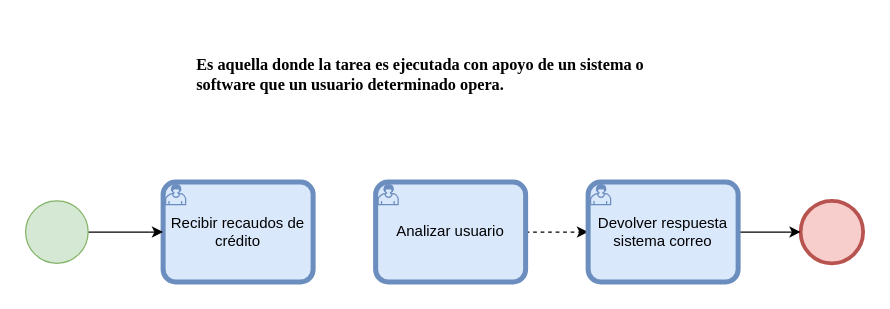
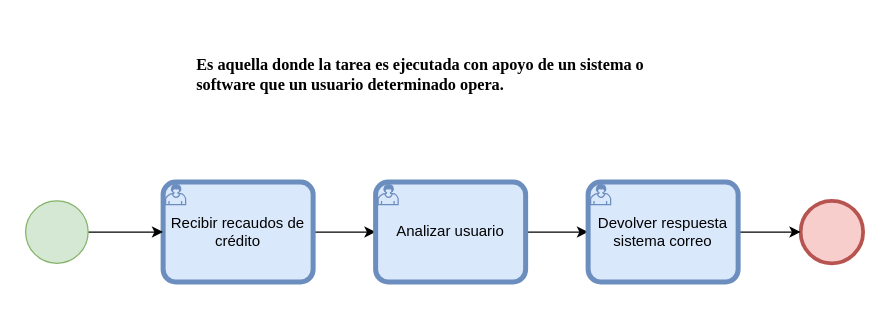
edge "Recibir recaudos de crédito" -> "Analizar usuario": added
edge "Analizar usuario" -> "Devolver respuesta sistema correo": style dashed -> solid
